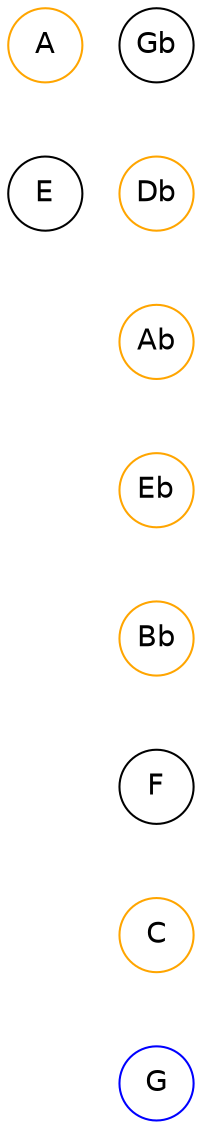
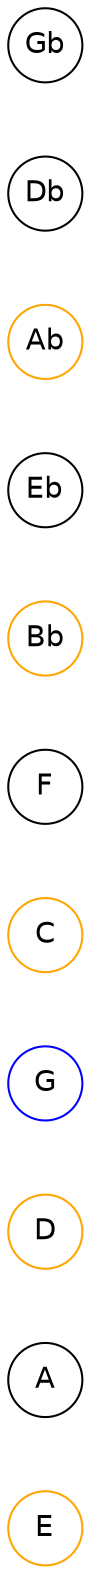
node "A": color orange -> black
node "E": color black -> orange
node "Db": color orange -> black
node "Eb": color orange -> black
node "D": added
